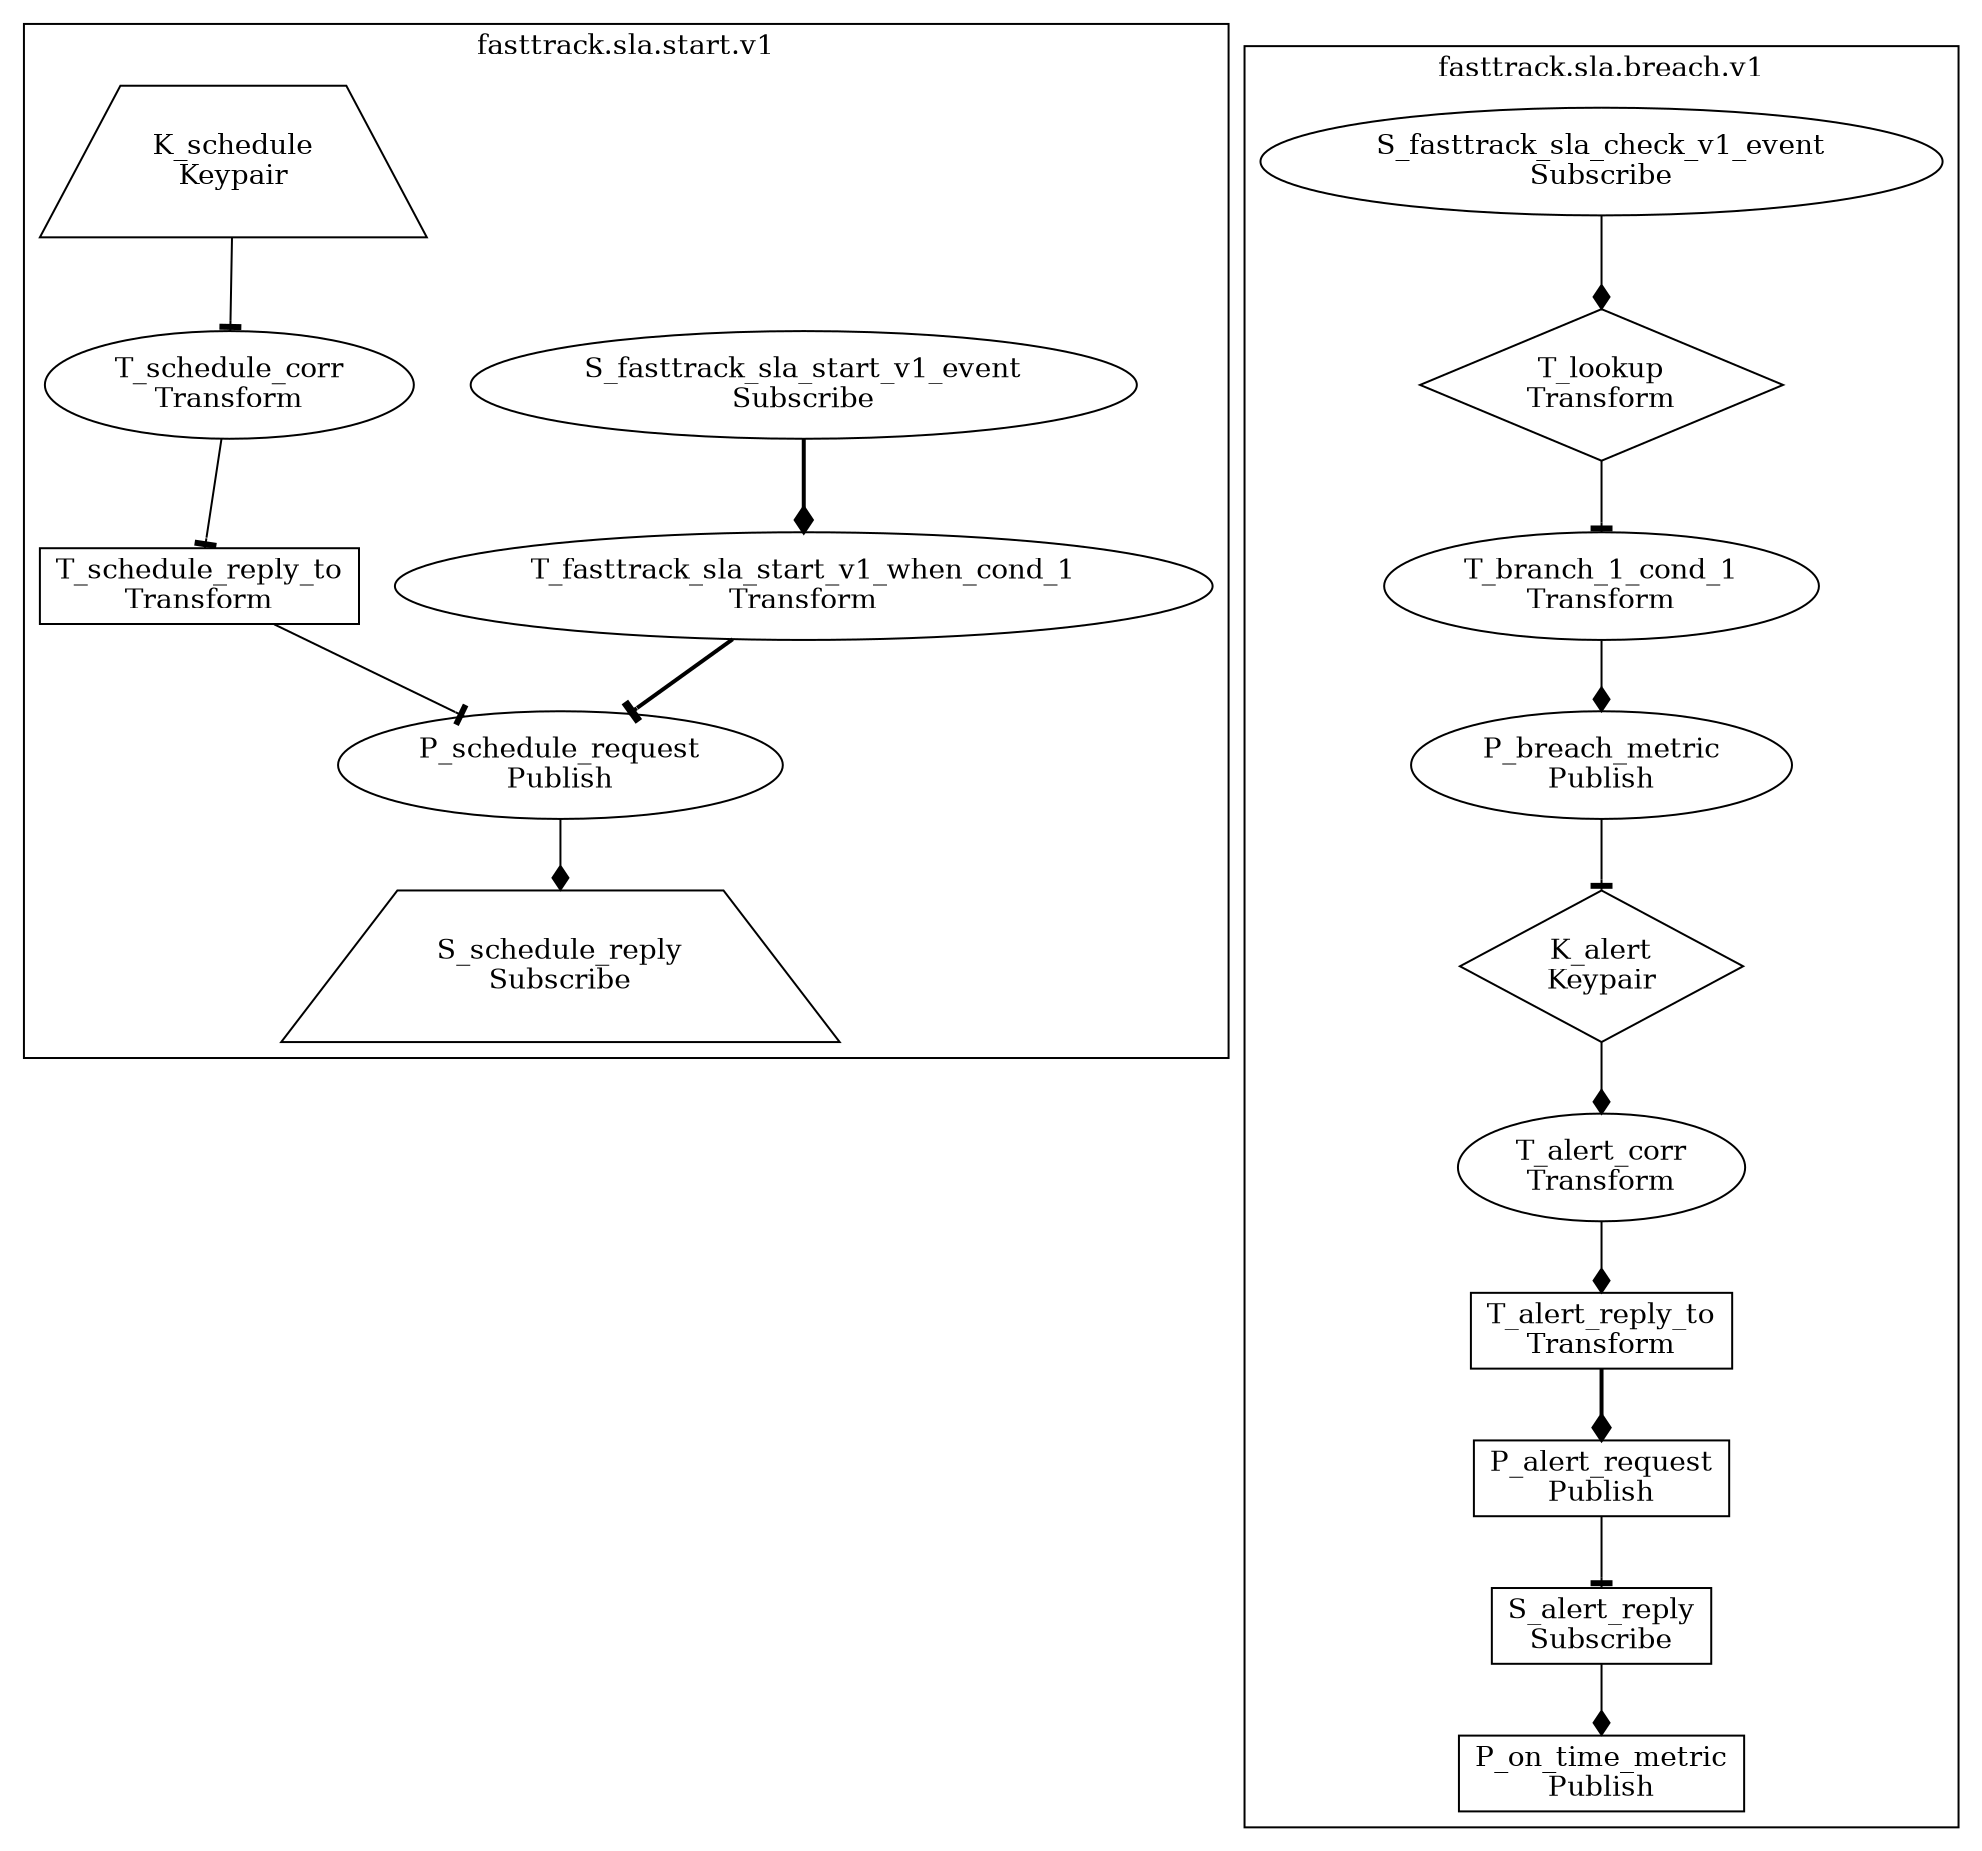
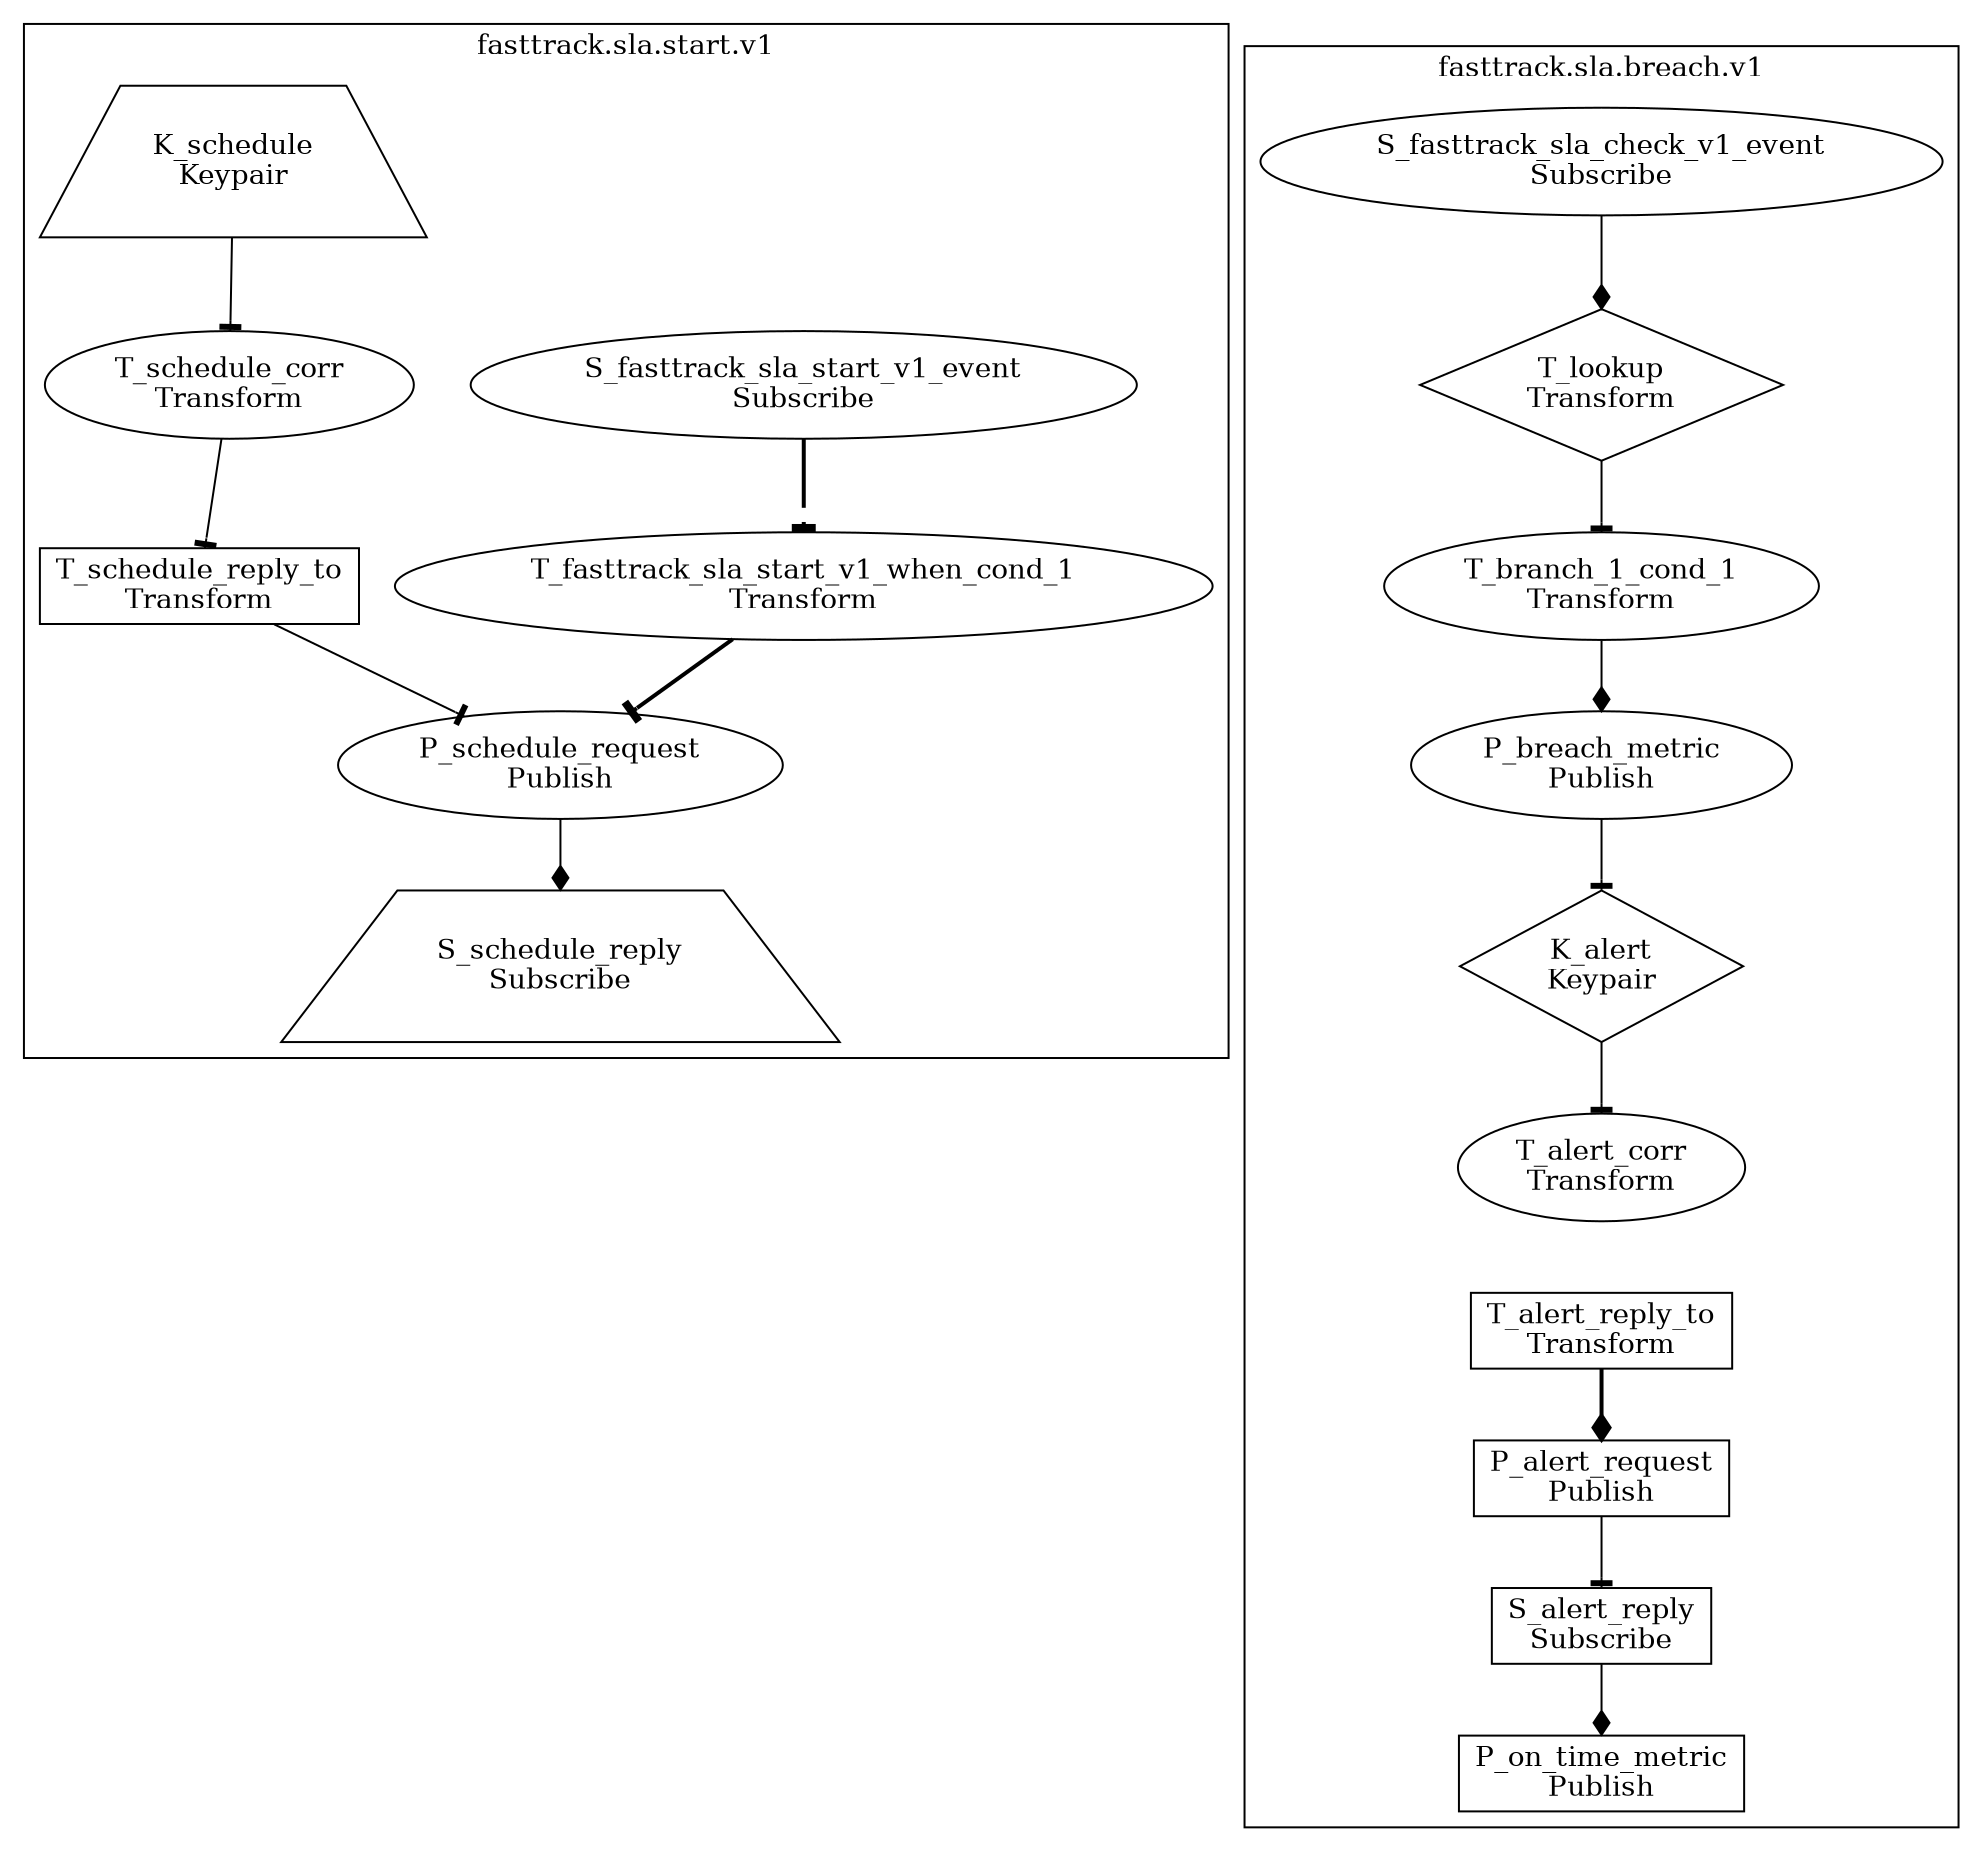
edge "S_fasttrack_sla_start_v1_event Subscribe" -> "T_fasttrack_sla_start_v1_when_cond_1 Transform": arrowhead diamond -> tee
edge "K_alert Keypair" -> "T_alert_corr Transform": arrowhead diamond -> tee
edge "T_alert_corr Transform" -> "T_alert_reply_to Transform": removed
